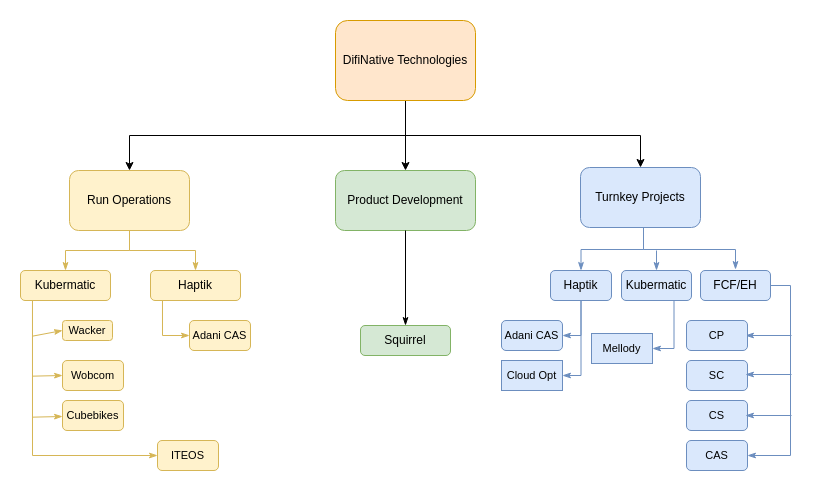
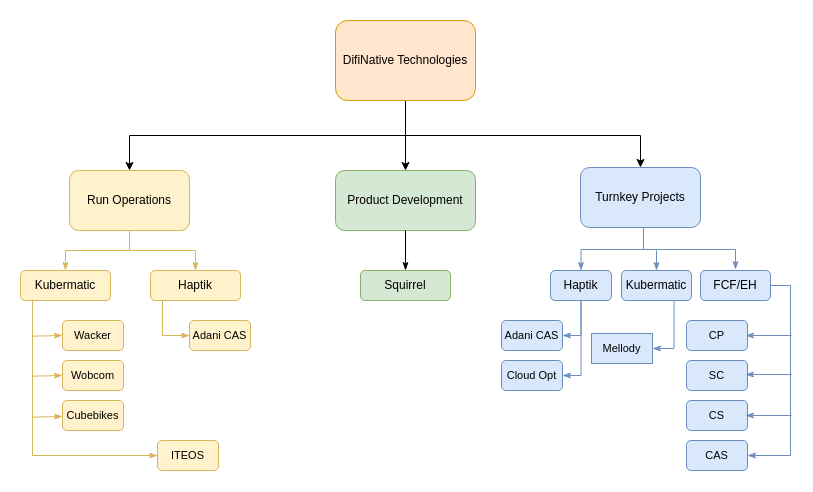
node "Wacker": size 50x20 -> 61x30
node "Squirrel": moved (406, 341) -> (406, 286)
node "Cloud Opt": shape rectangle -> rounded rectangle
